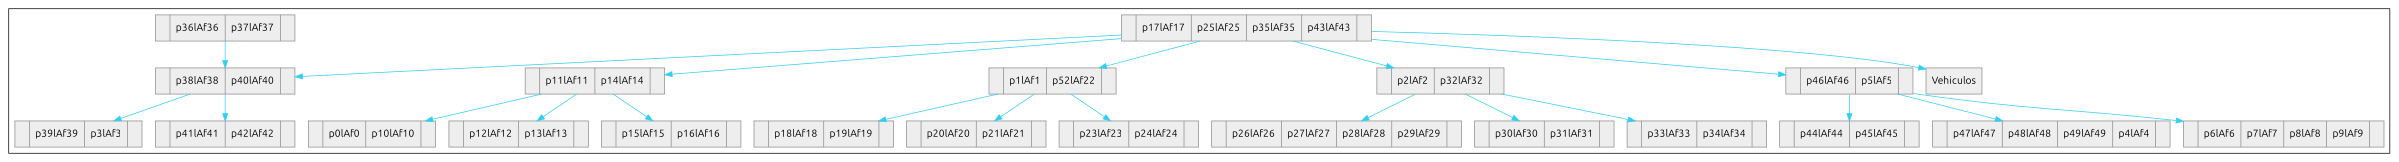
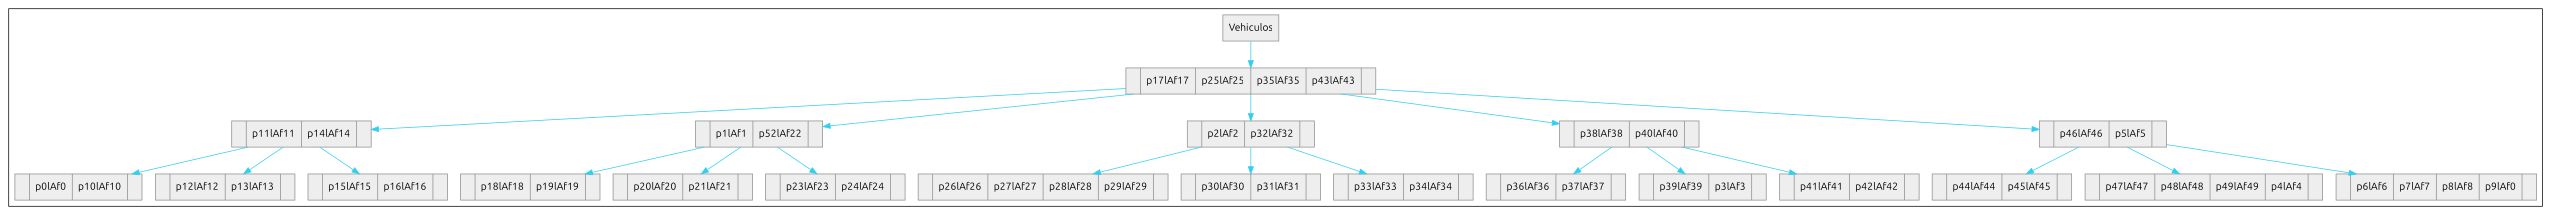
edge "p17lAf17" -> "Vehiculos": reversed
edge "p36lAf36" -> "p38lAf38": reversed
node "p6lAf6": text "p9lAf9" -> "p9lAf0"
